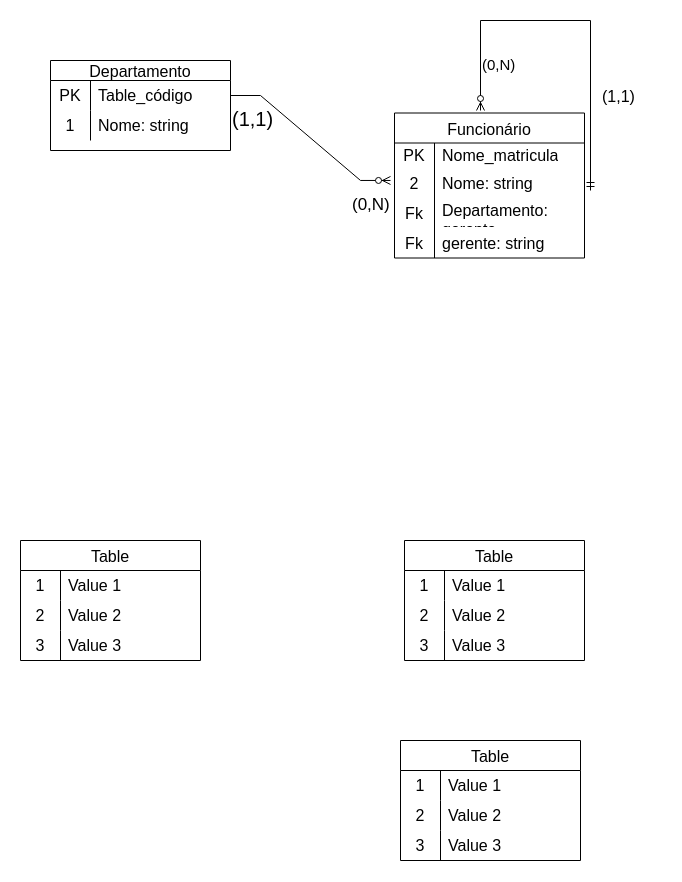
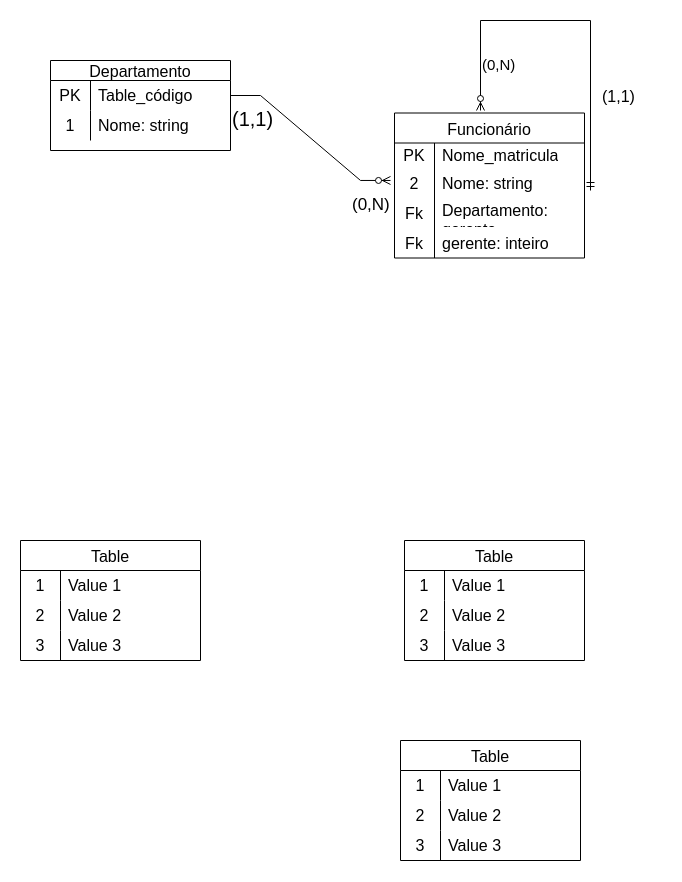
node "gerente: string": label "gerente: string" -> "gerente: inteiro"
